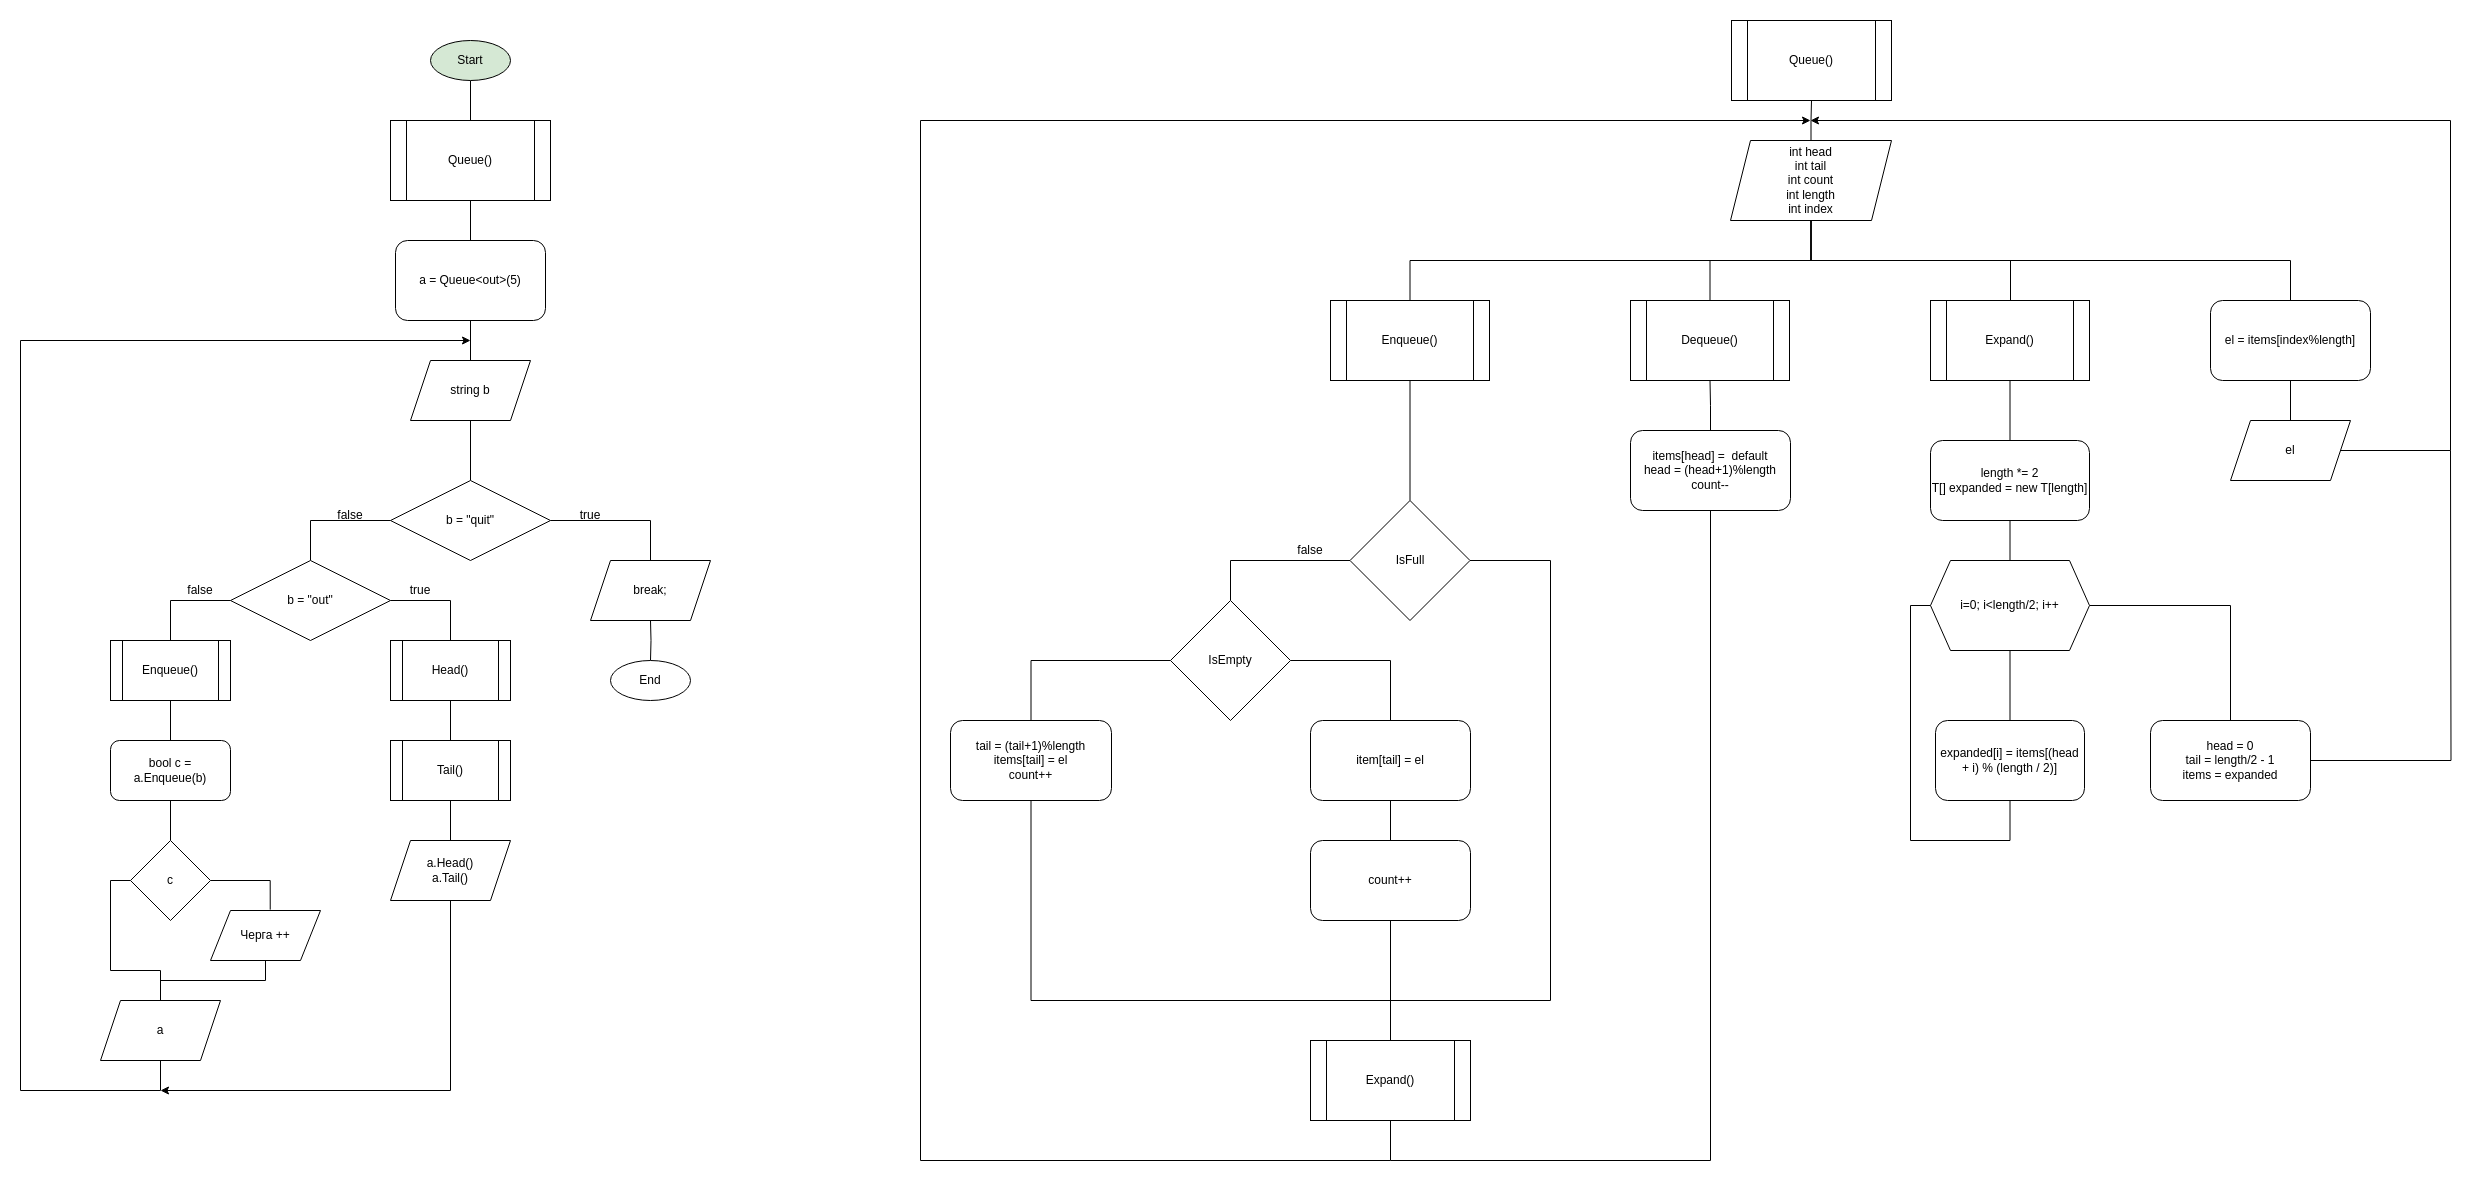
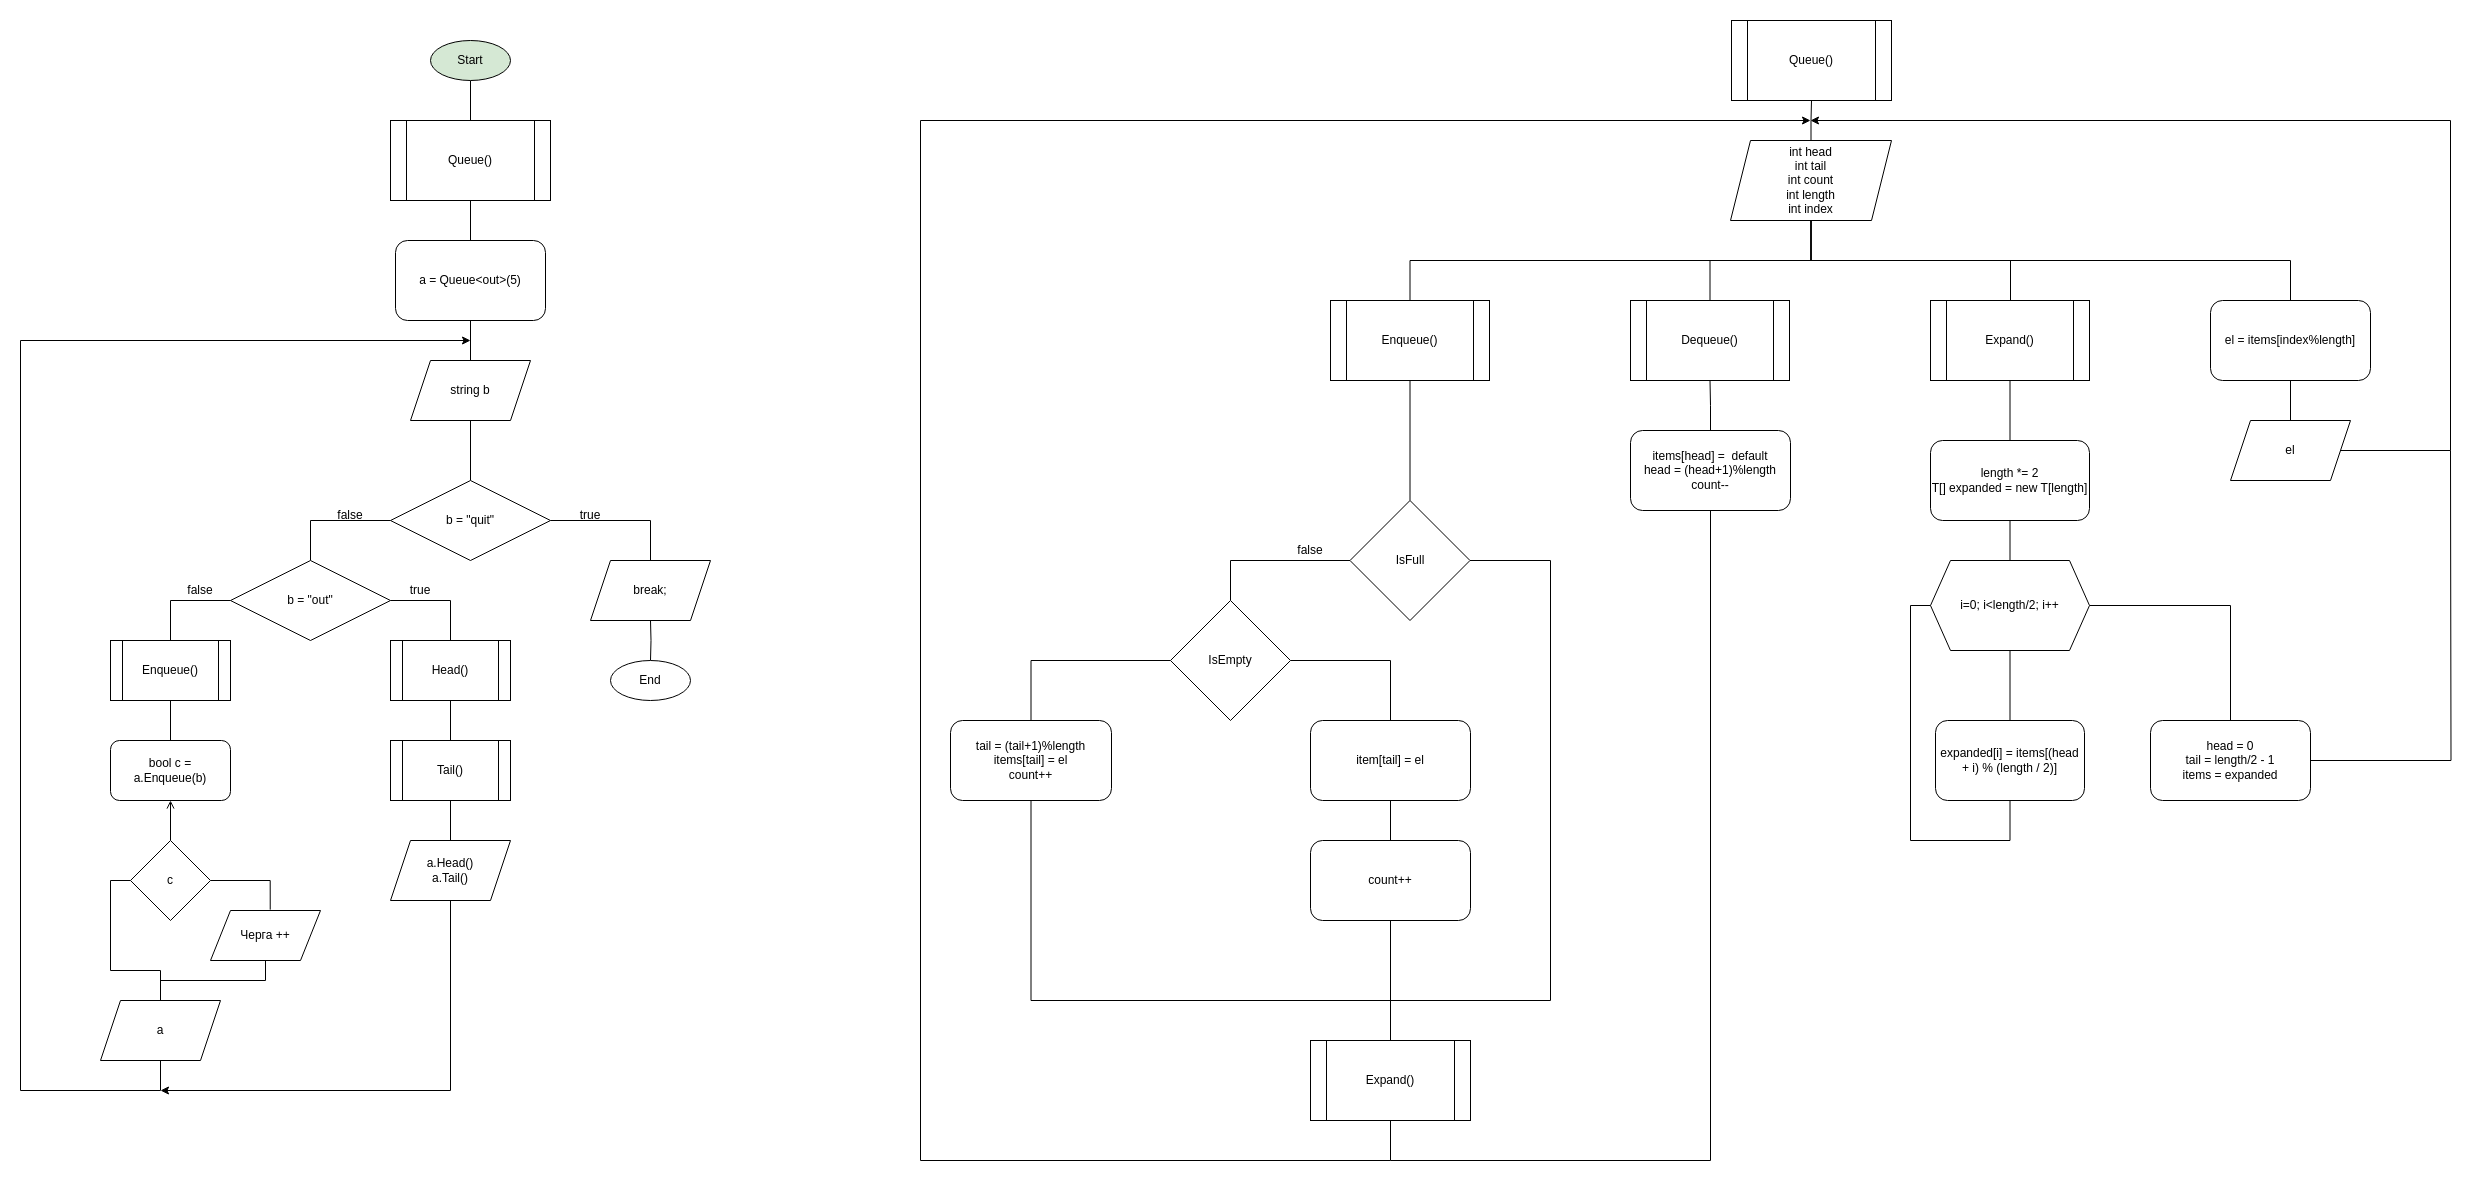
edge "bool c = a.Enqueue(b)" -- "c": arrowhead none -> open
